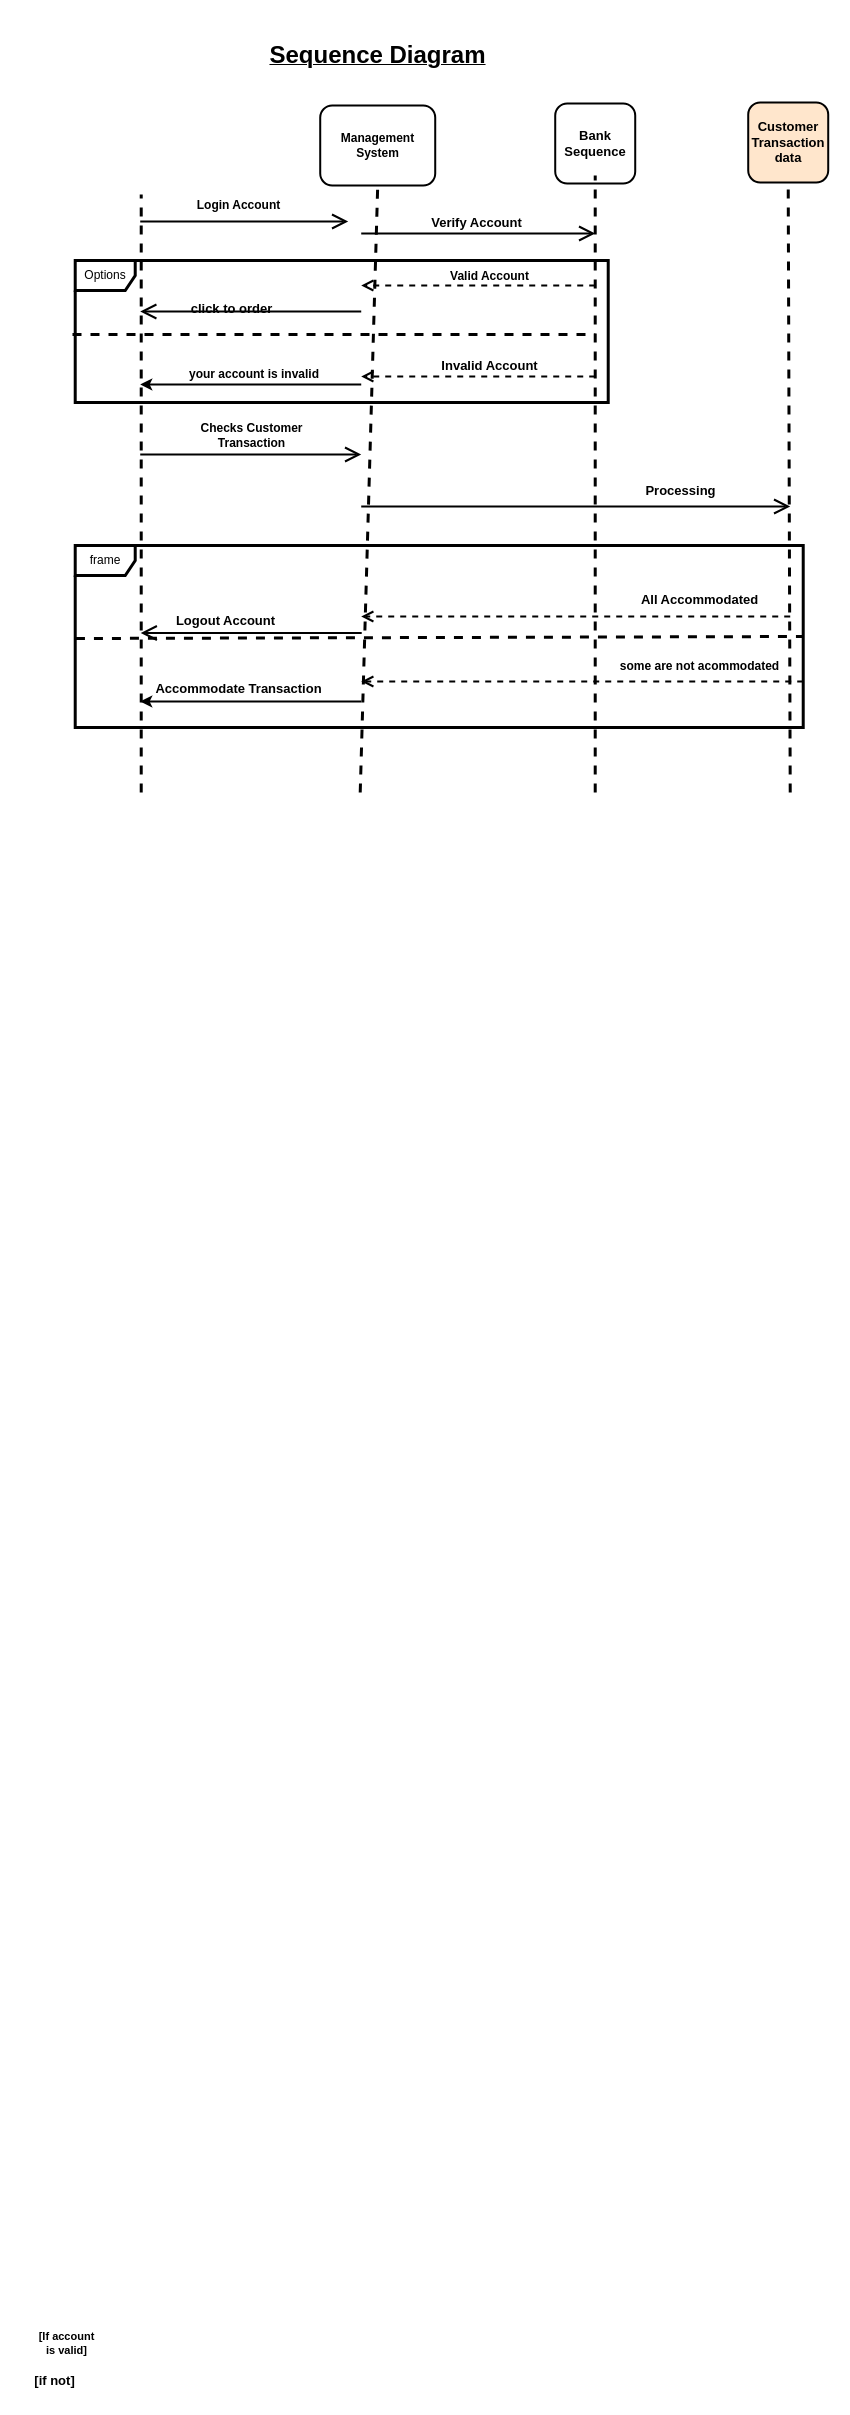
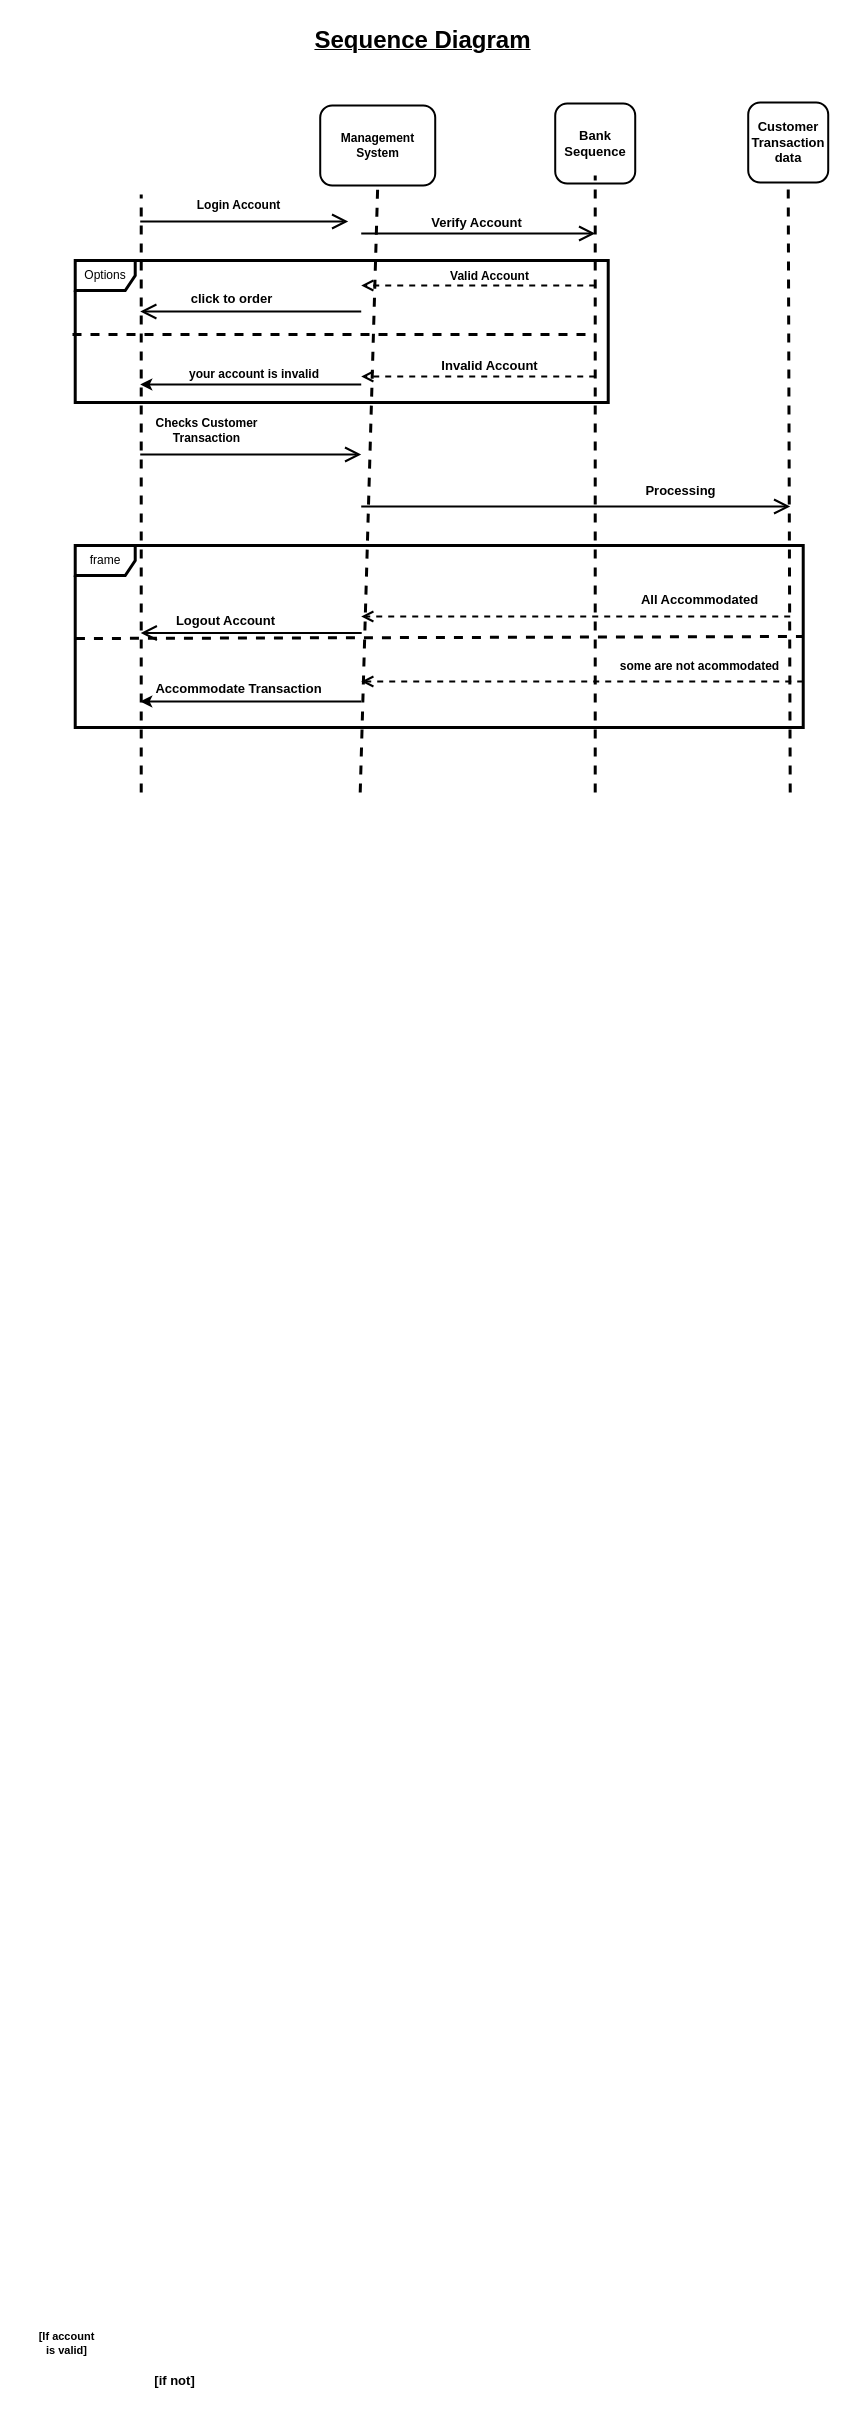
node "Sequence Diagram": moved (377, 55) -> (422, 40)
node "Customer Transaction data": fillcolor #ffe6cc -> #ffffff
node "click to order": moved (232, 309) -> (232, 299)
node "Checks Customer Transaction": moved (251, 435) -> (206, 430)
node "[if not]": moved (54, 2381) -> (174, 2381)
